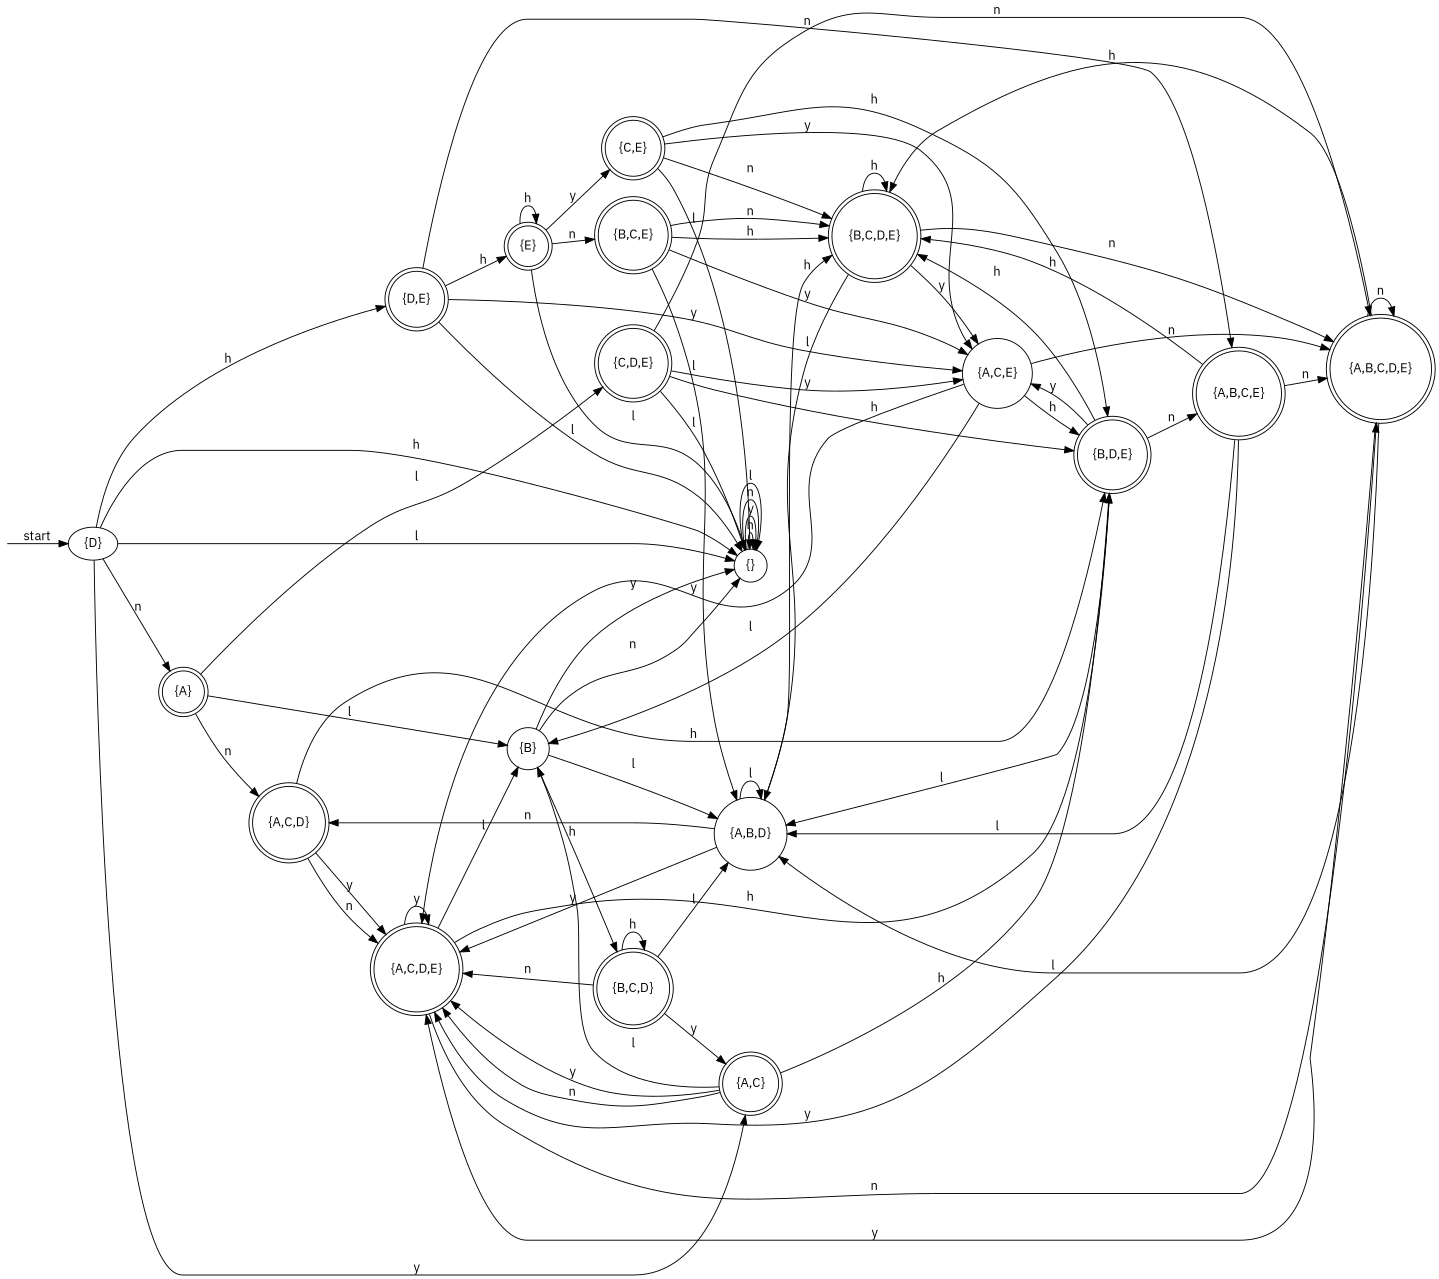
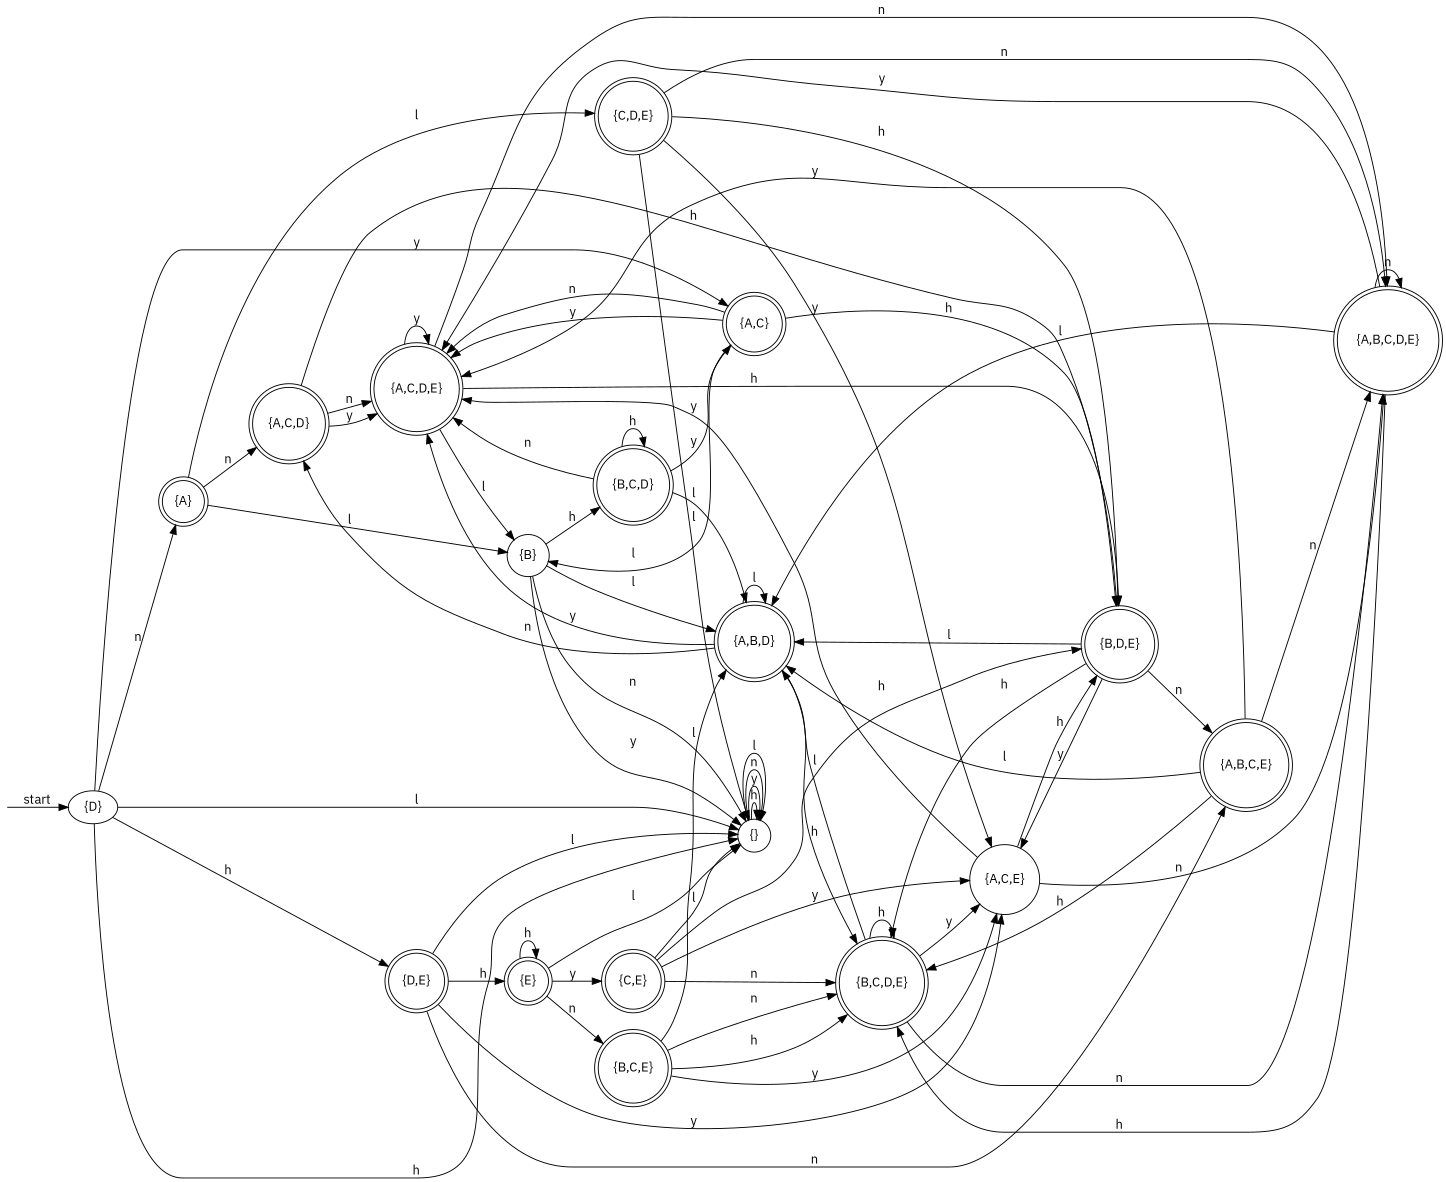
edge "{A,C,E}" -> "{B}": removed, label "l"
node "{A,B,D}": shape circle -> doublecircle
